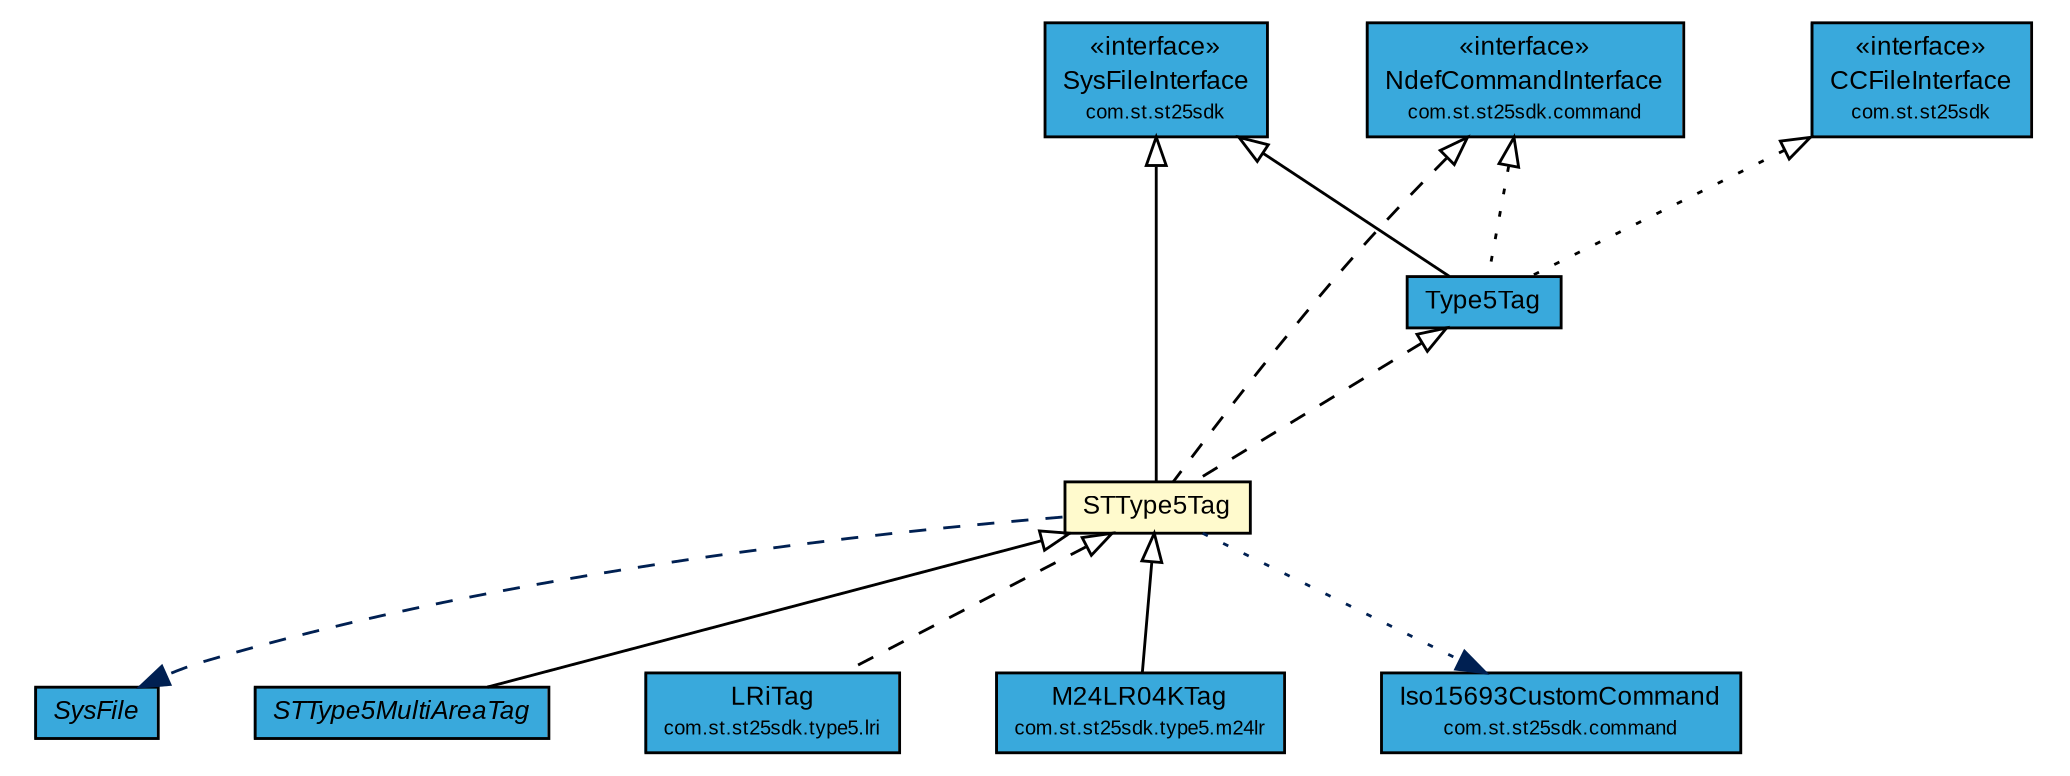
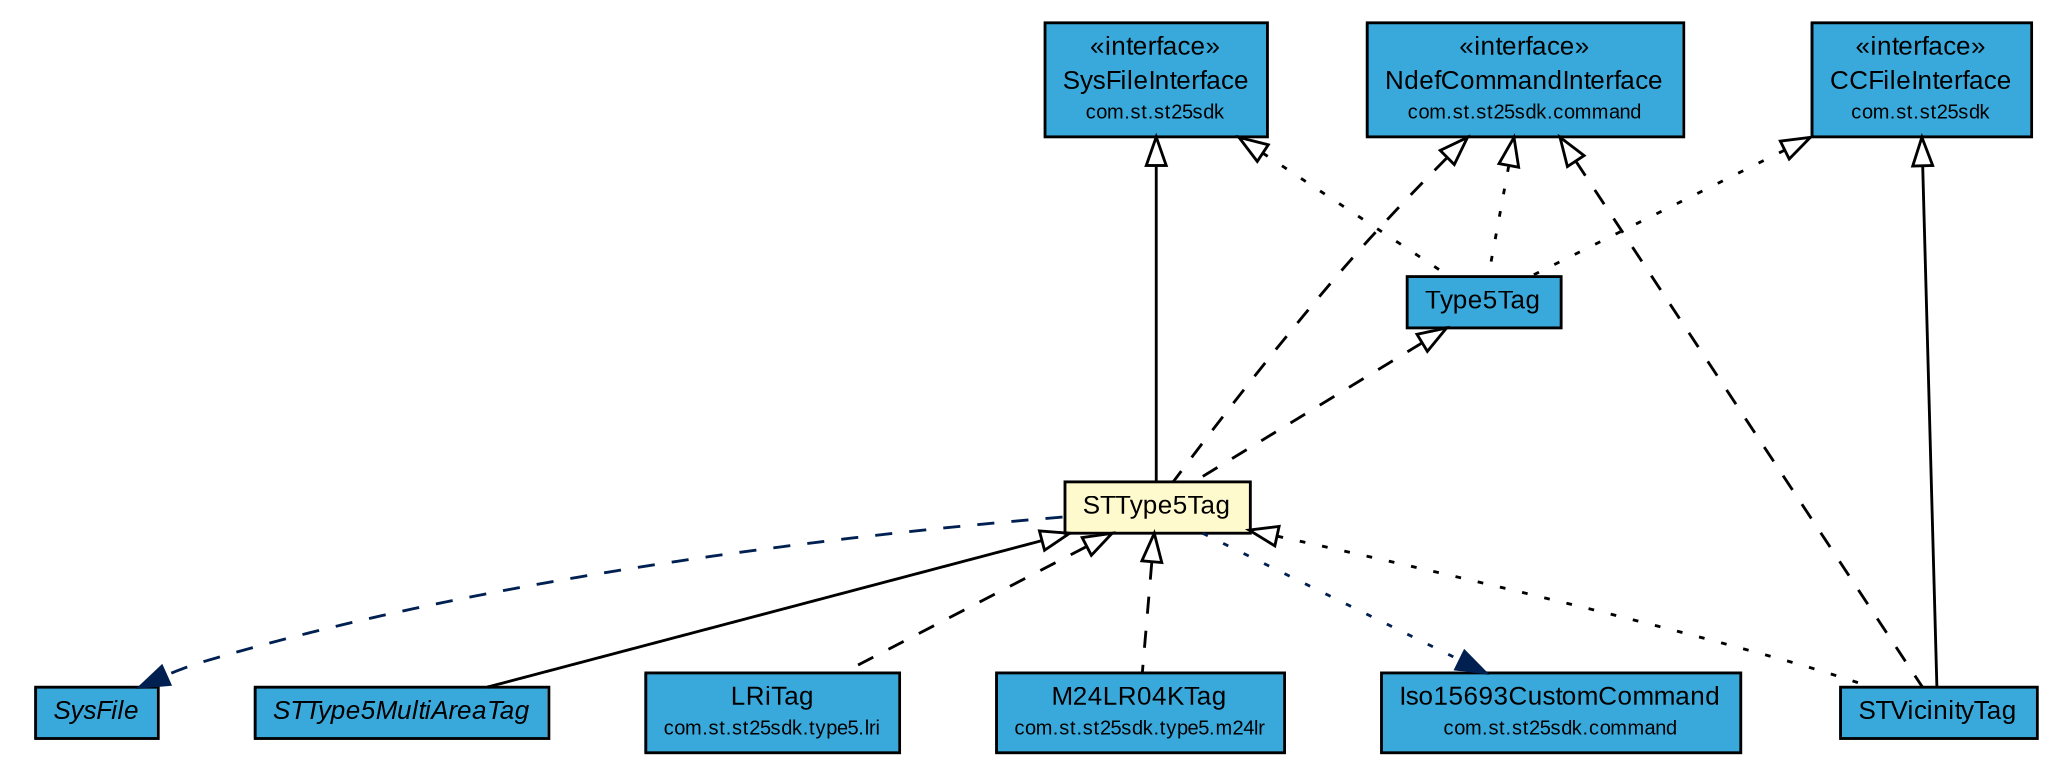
edge "Type5Tag" -> "SysFileInterface": style solid -> dotted
edge "M24LR04KTag" -> "STType5Tag": style solid -> dashed
node "STVicinityTag": added
